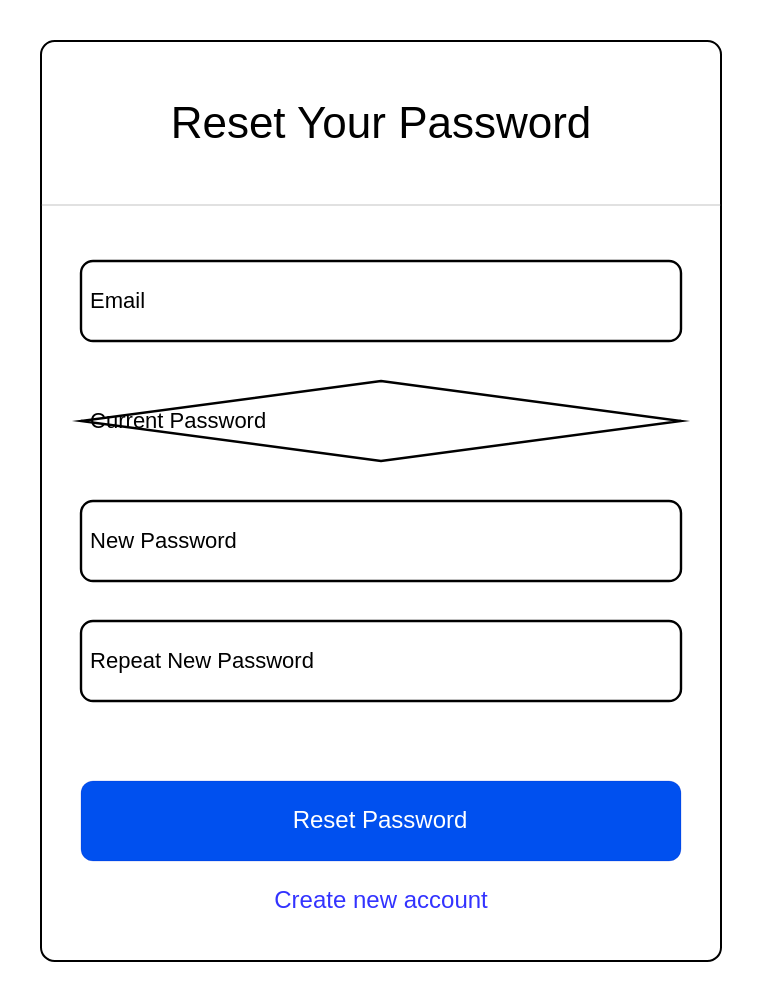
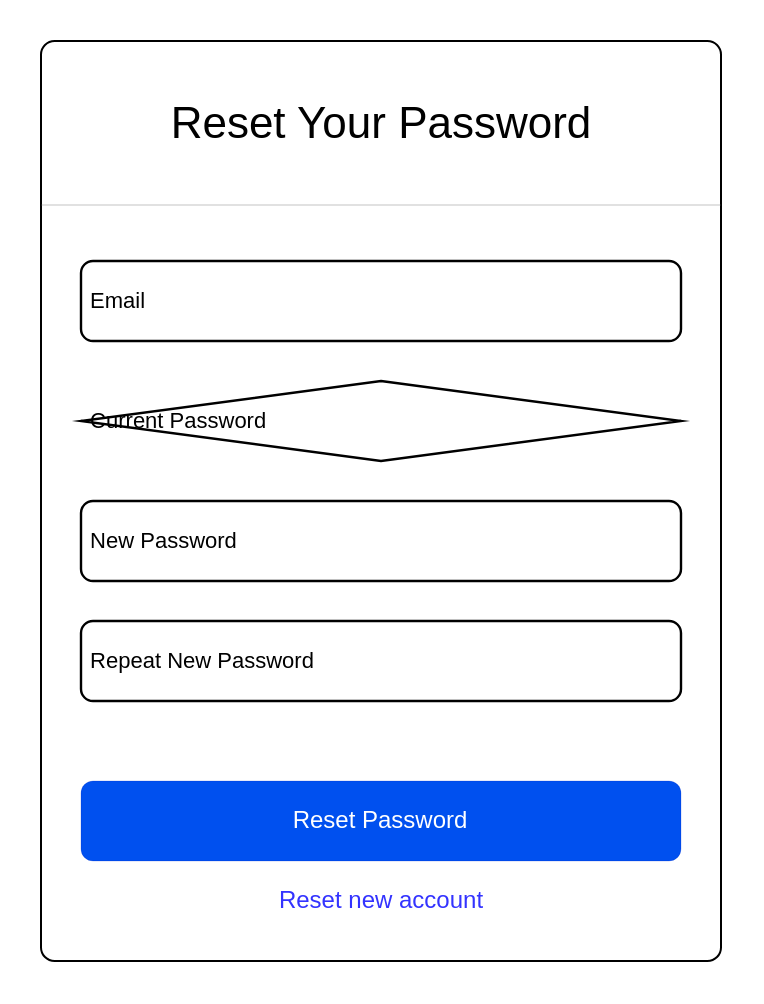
node "Create new account": label "Create new account" -> "Reset new account"
